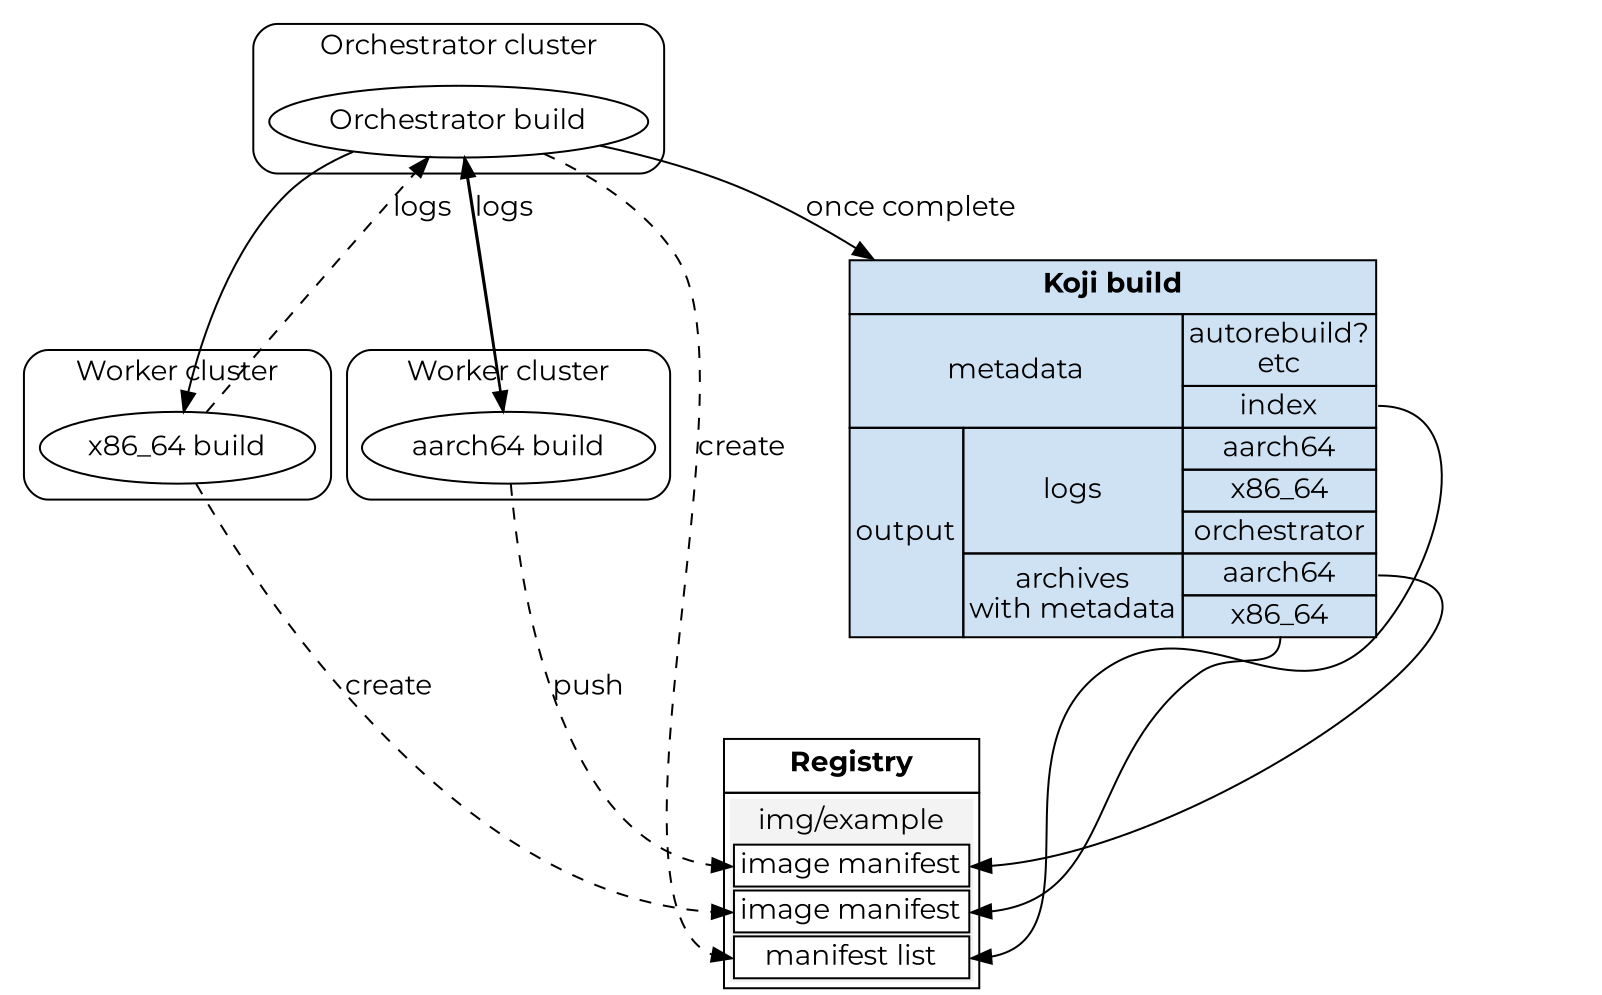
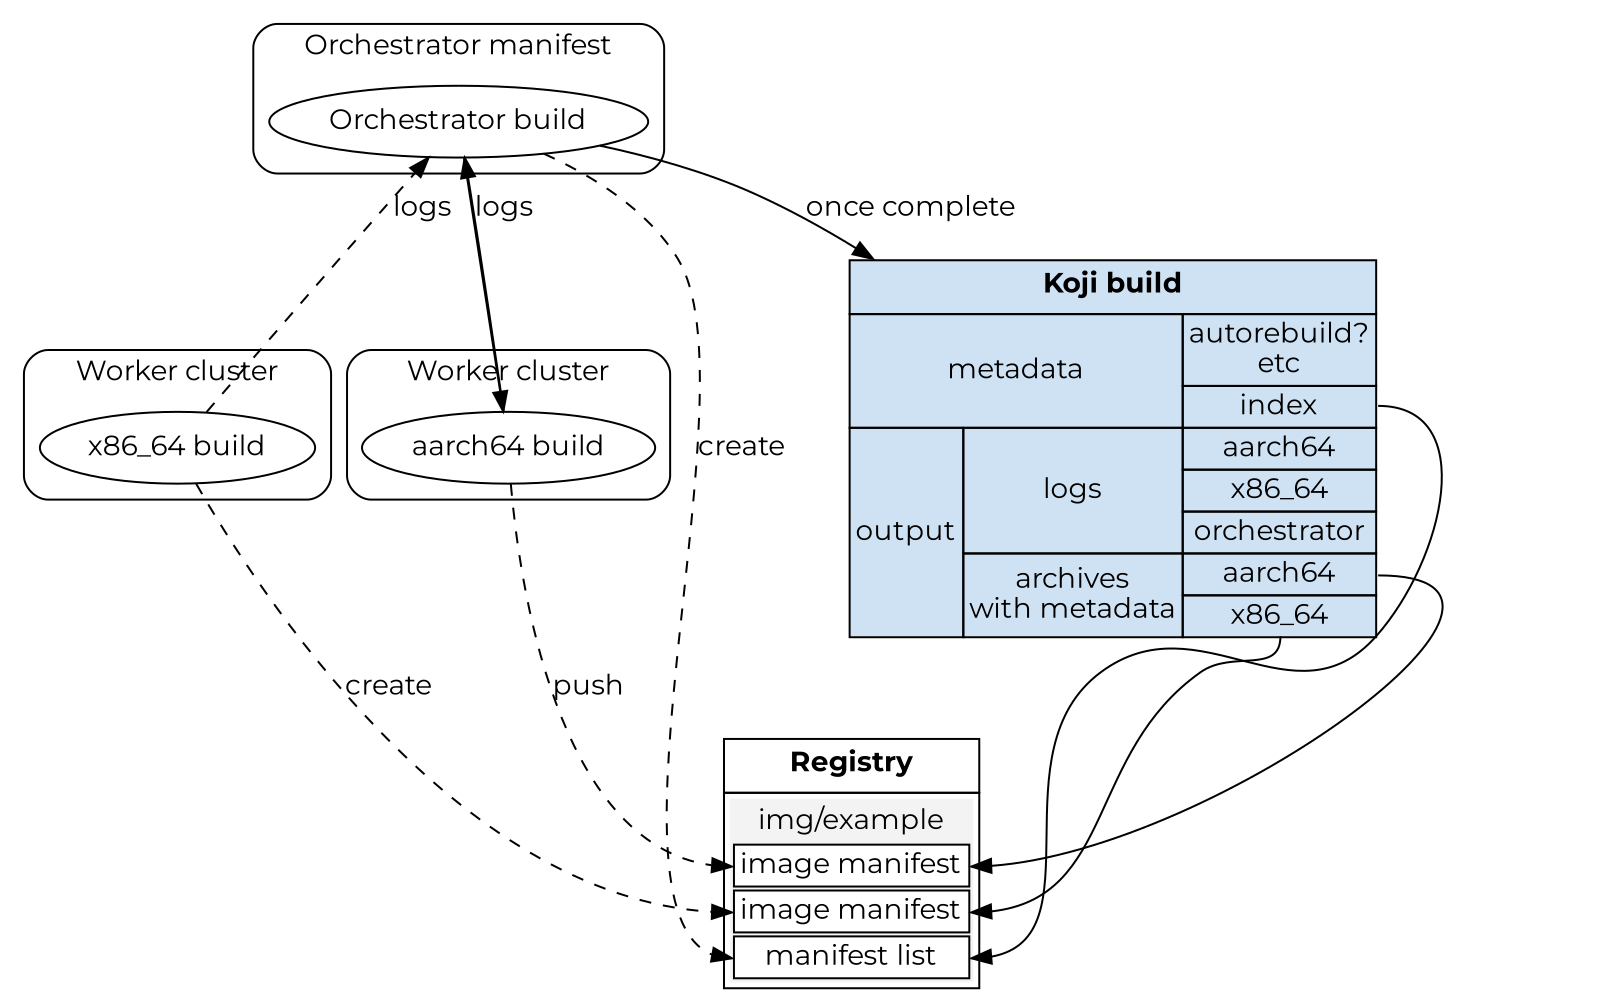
cluster "Orchestrator cluster": label "Orchestrator cluster" -> "Orchestrator manifest"
edge "Orchestrator build" -> "x86_64 build": removed
